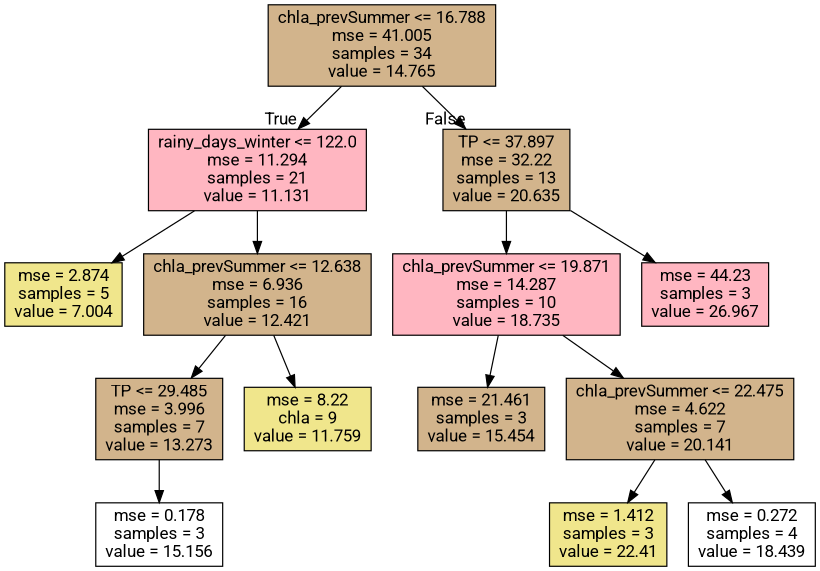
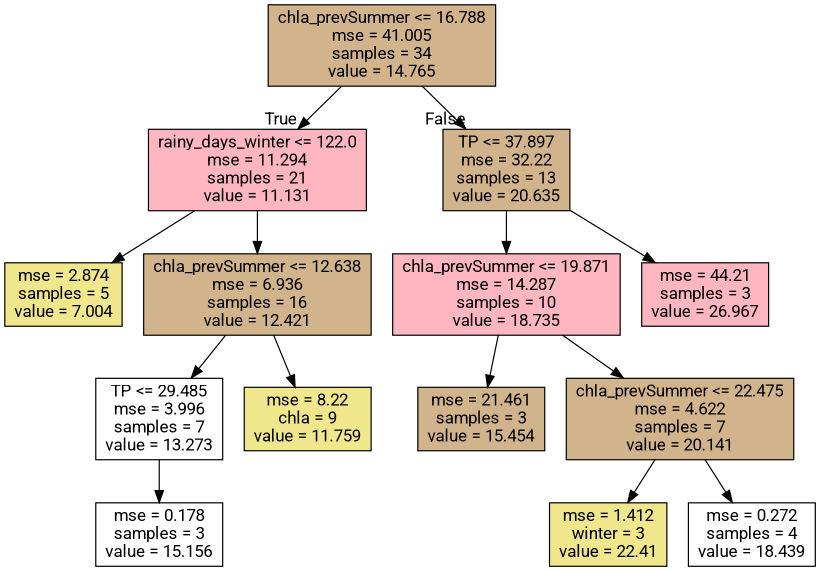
node "mse = 44.23 samples = 3 value = 26.967": label "mse = 44.23 samples = 3 value = 26.967" -> "mse = 44.21 samples = 3 value = 26.967"
node "TP <= 29.485 mse = 3.996 samples = 7 value = 13.273": fillcolor tan -> white
node "mse = 1.412 samples = 3 value = 22.41": label "mse = 1.412 samples = 3 value = 22.41" -> "mse = 1.412 winter = 3 value = 22.41"
